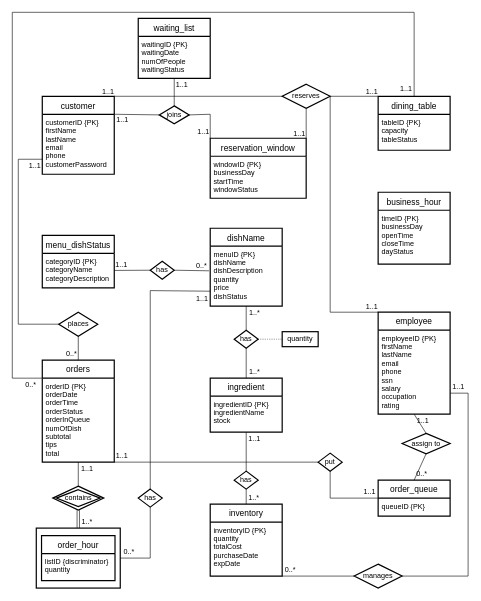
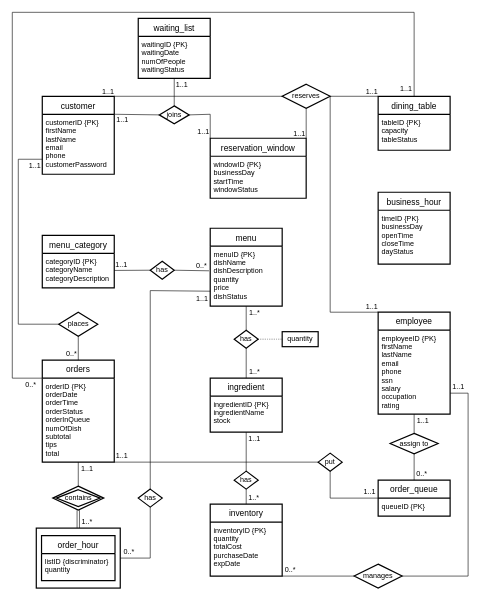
node "dishName": label "dishName" -> "menu"
node "menu_dishStatus": label "menu_dishStatus" -> "menu_category"
node "assign to": moved (426, 444) -> (414, 444)
